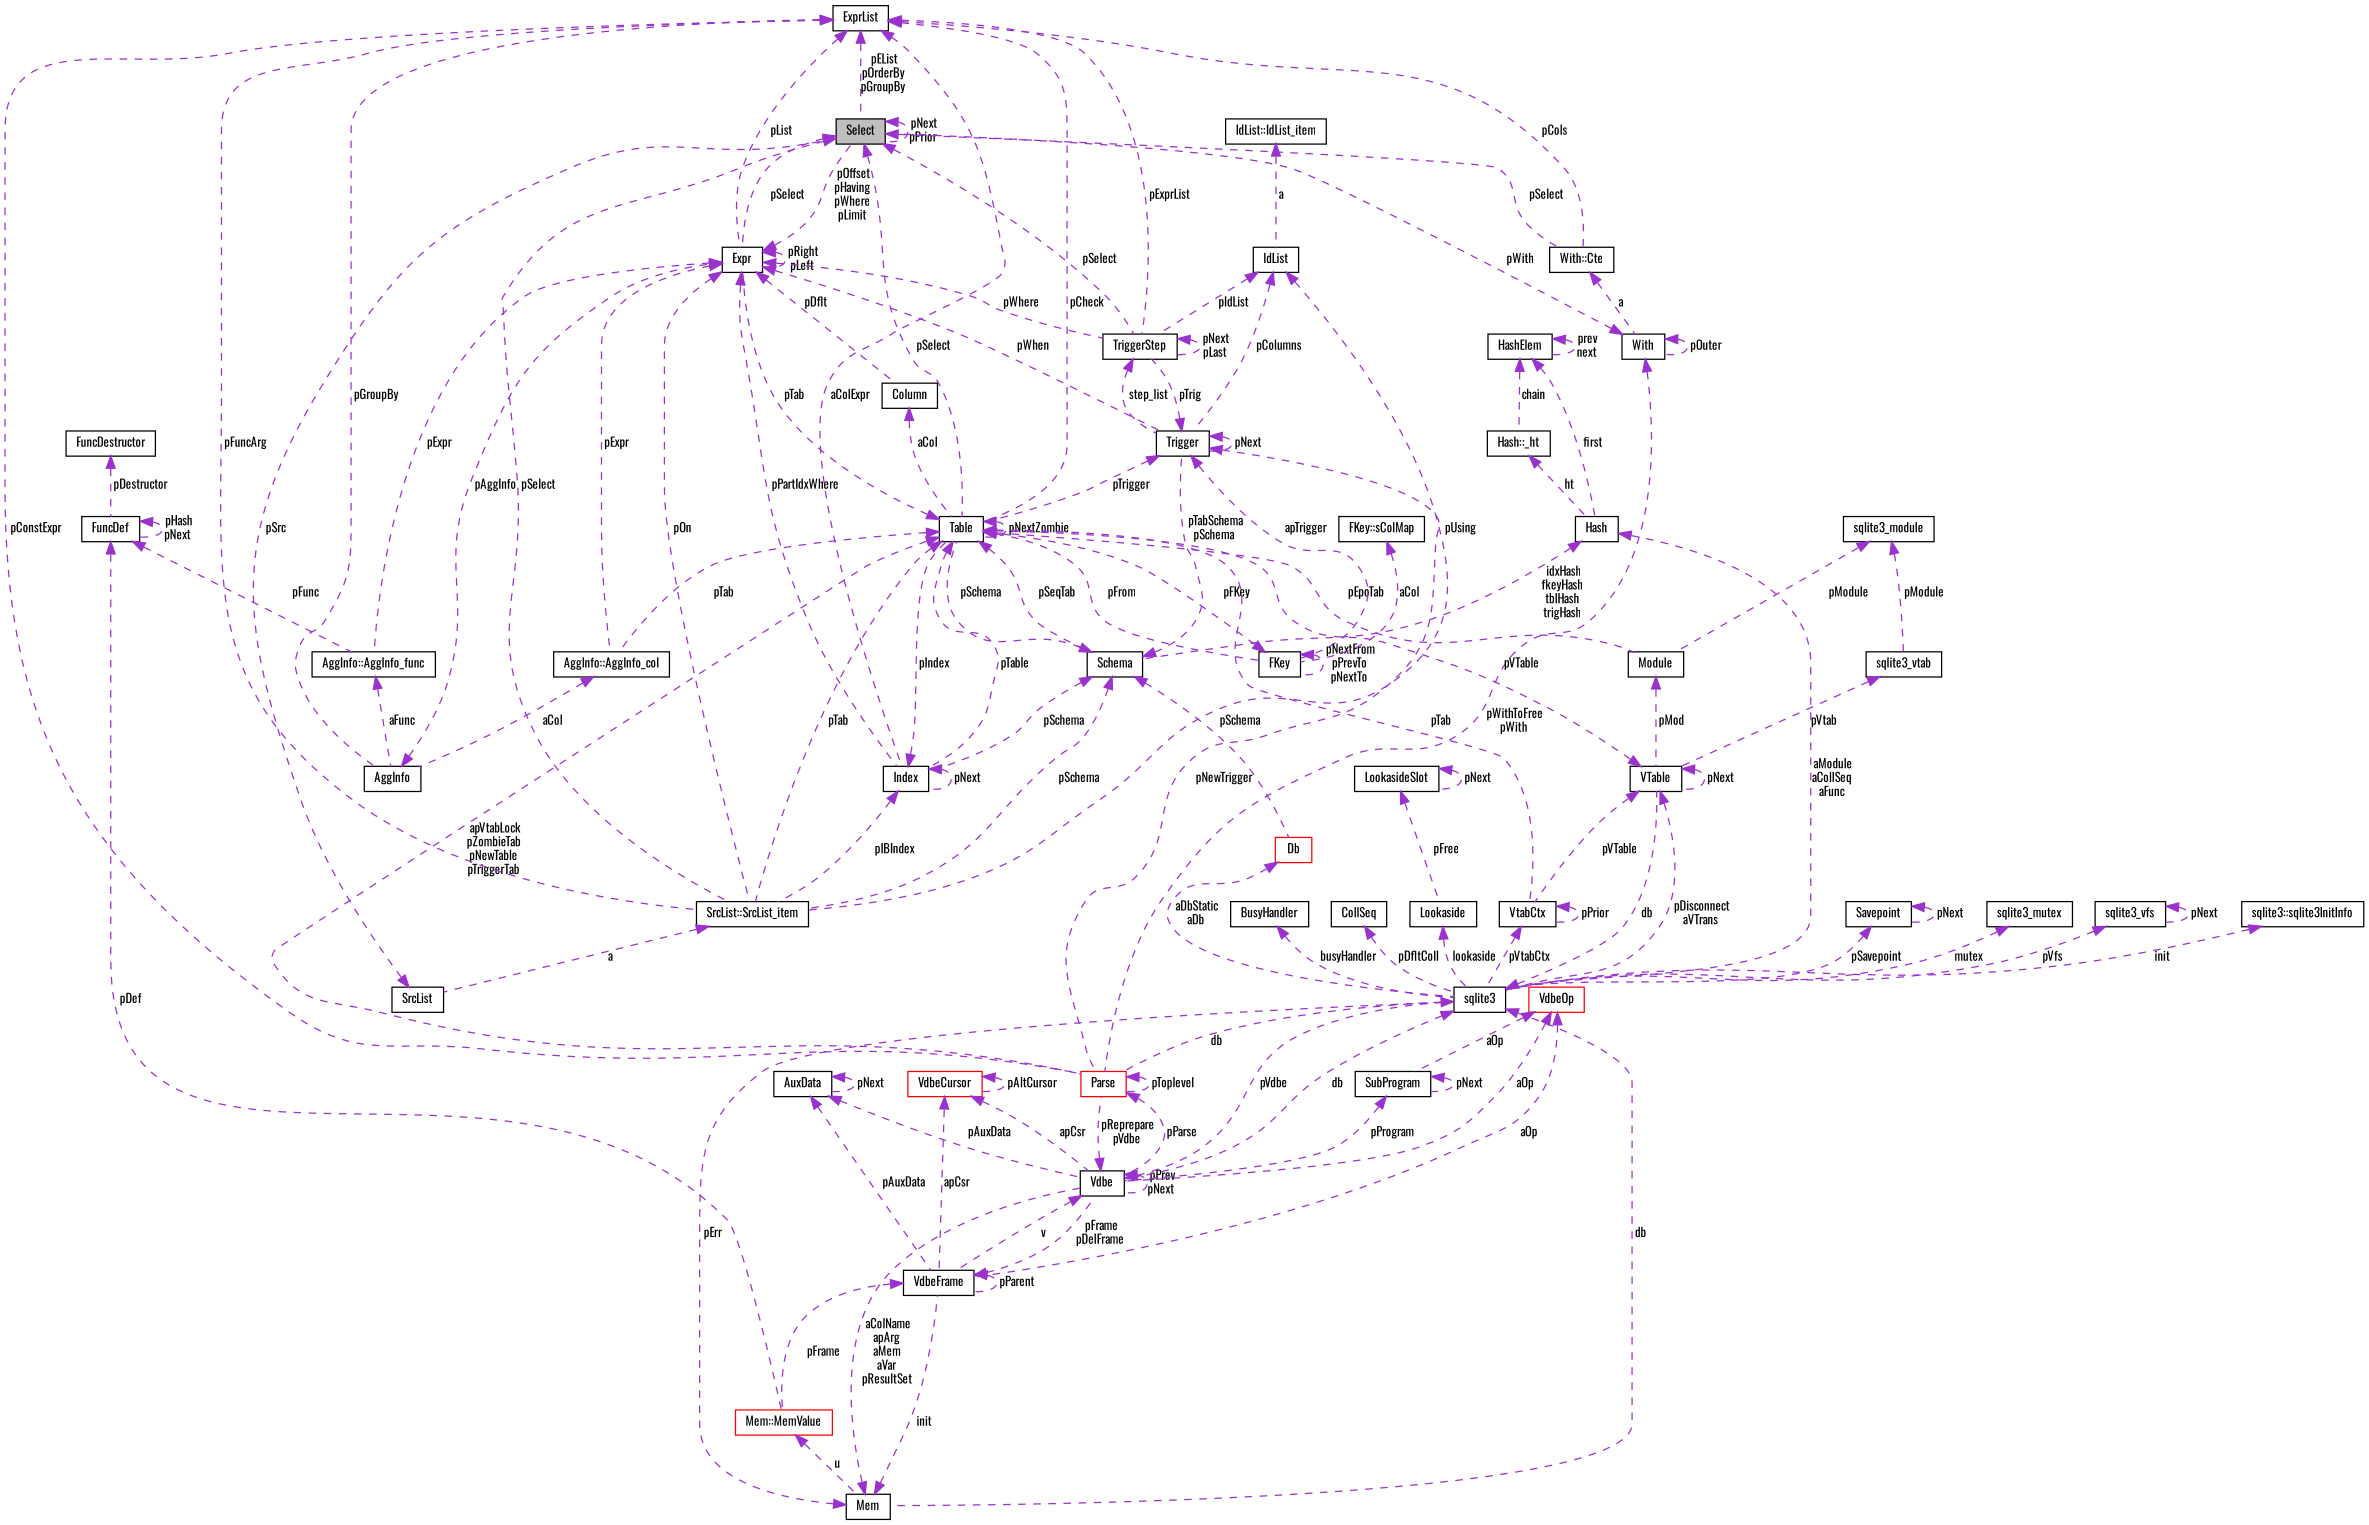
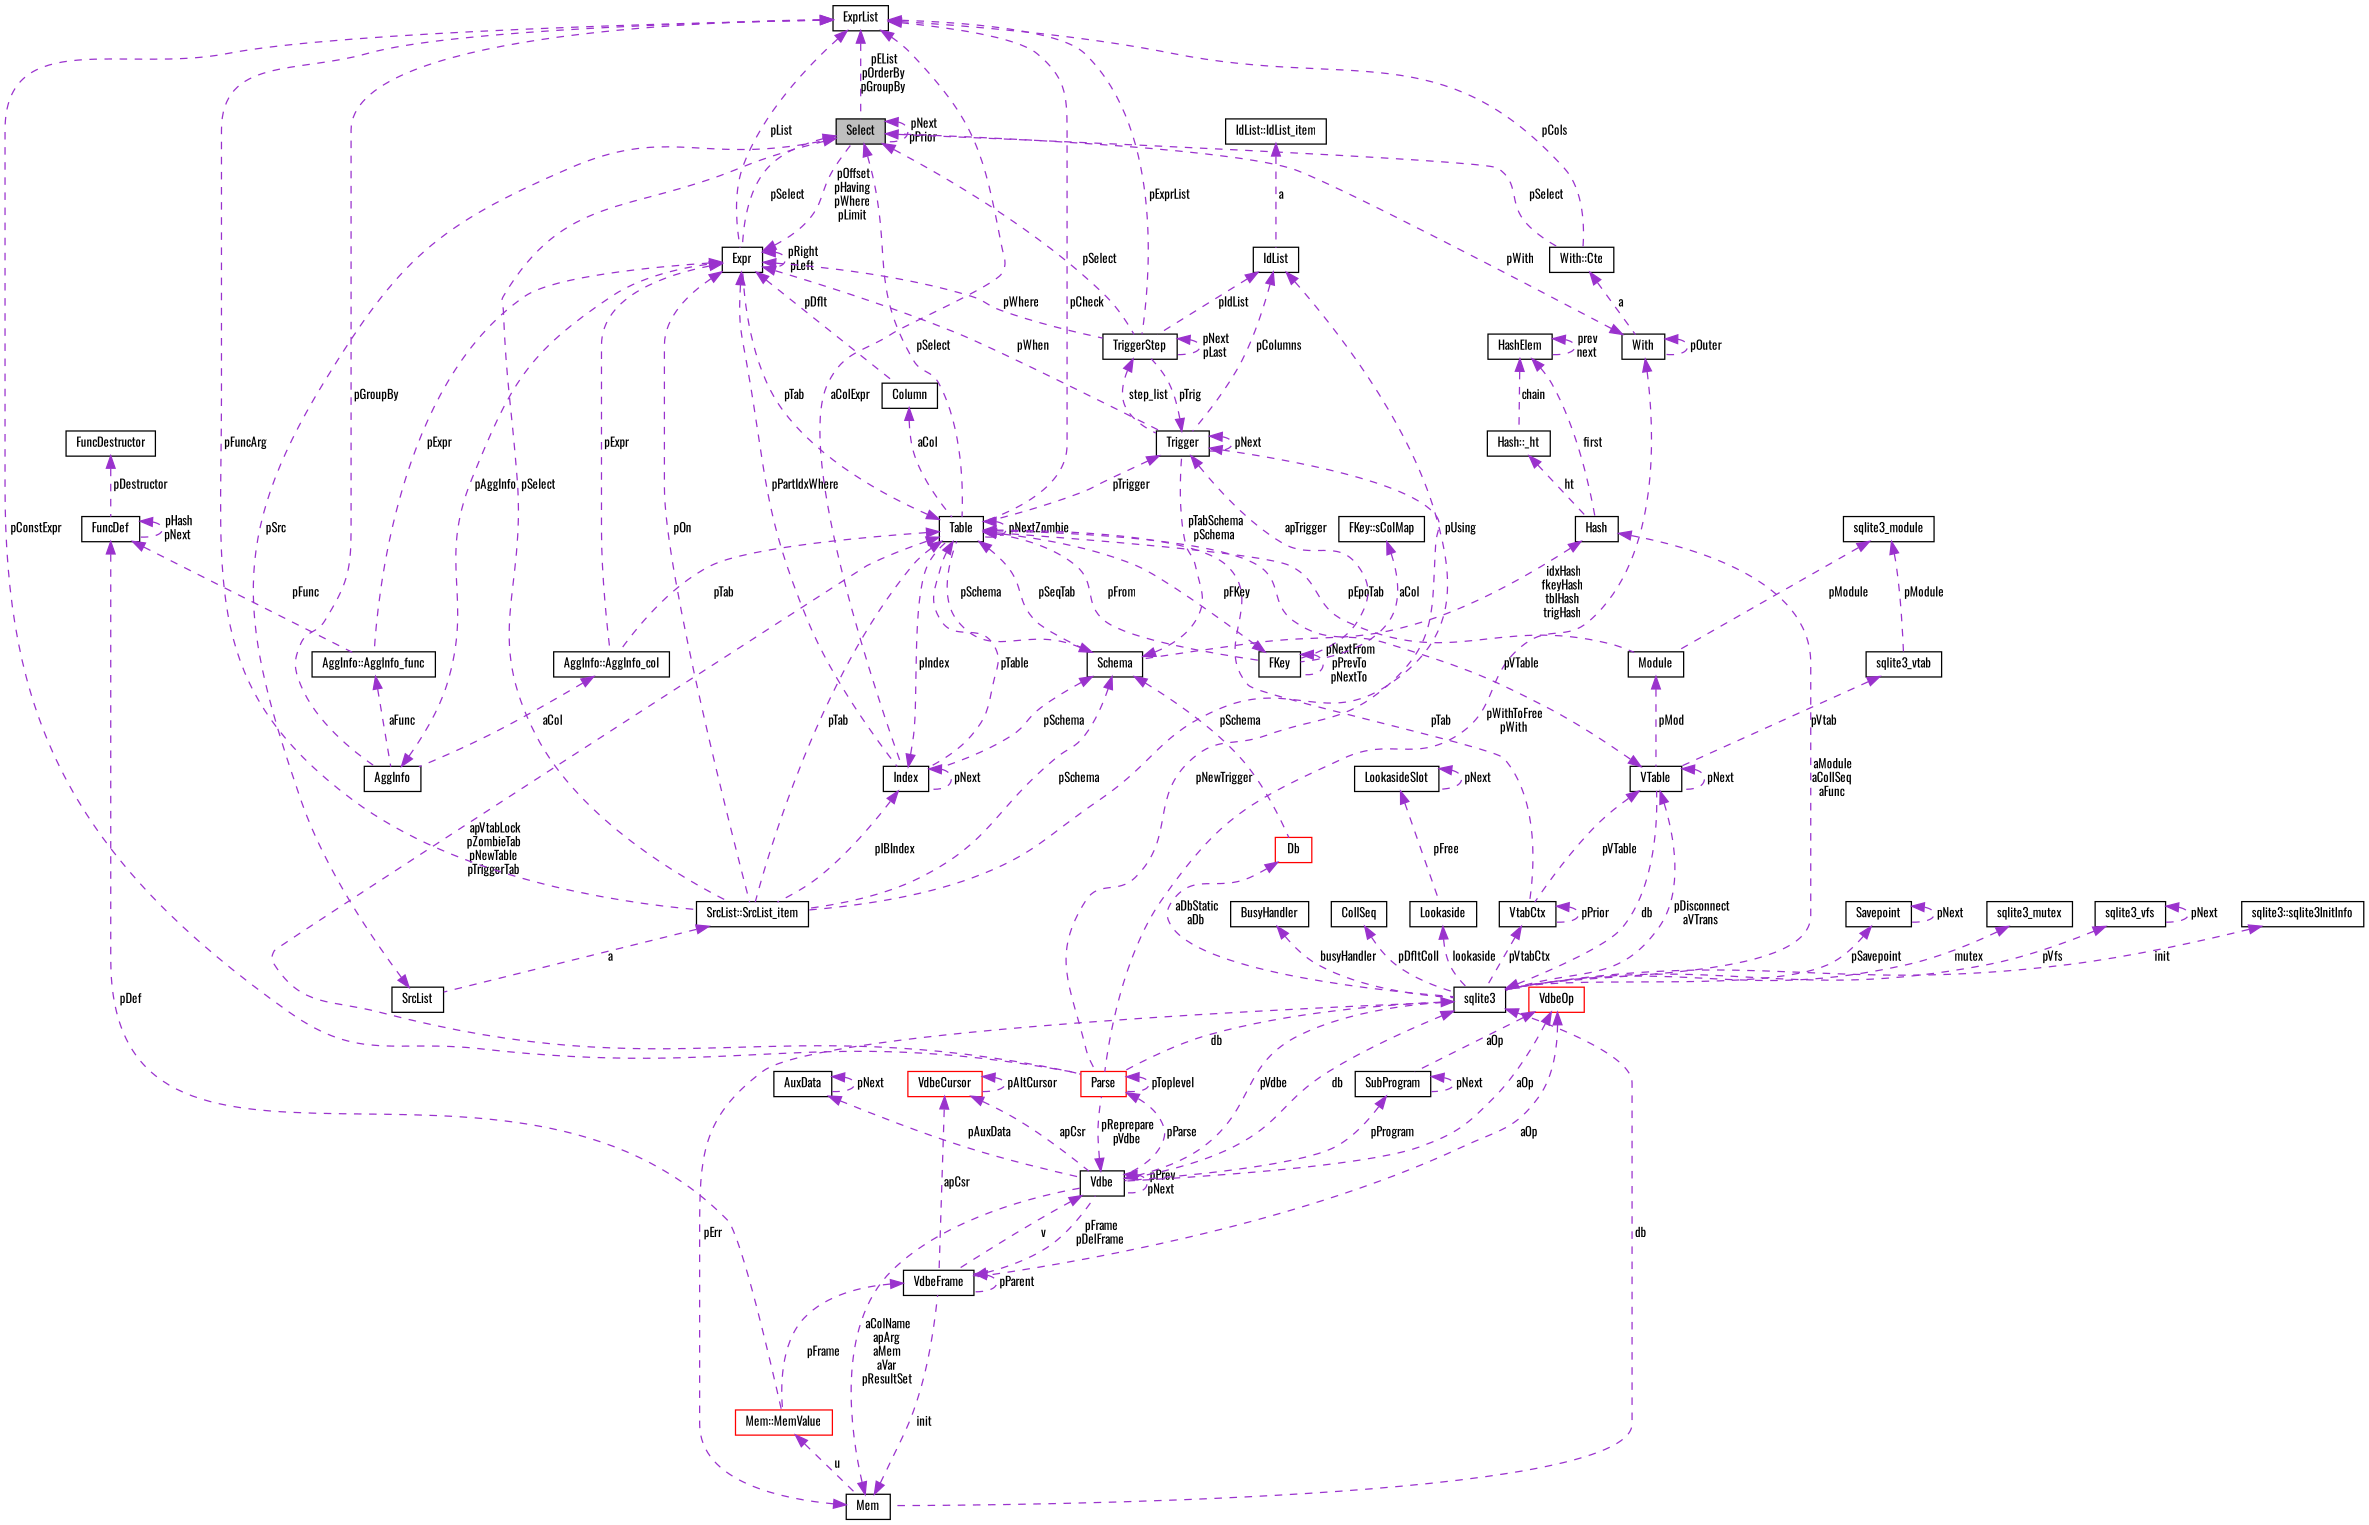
edge "VdbeFrame" -> "AuxData": removed, label "pAuxData"
